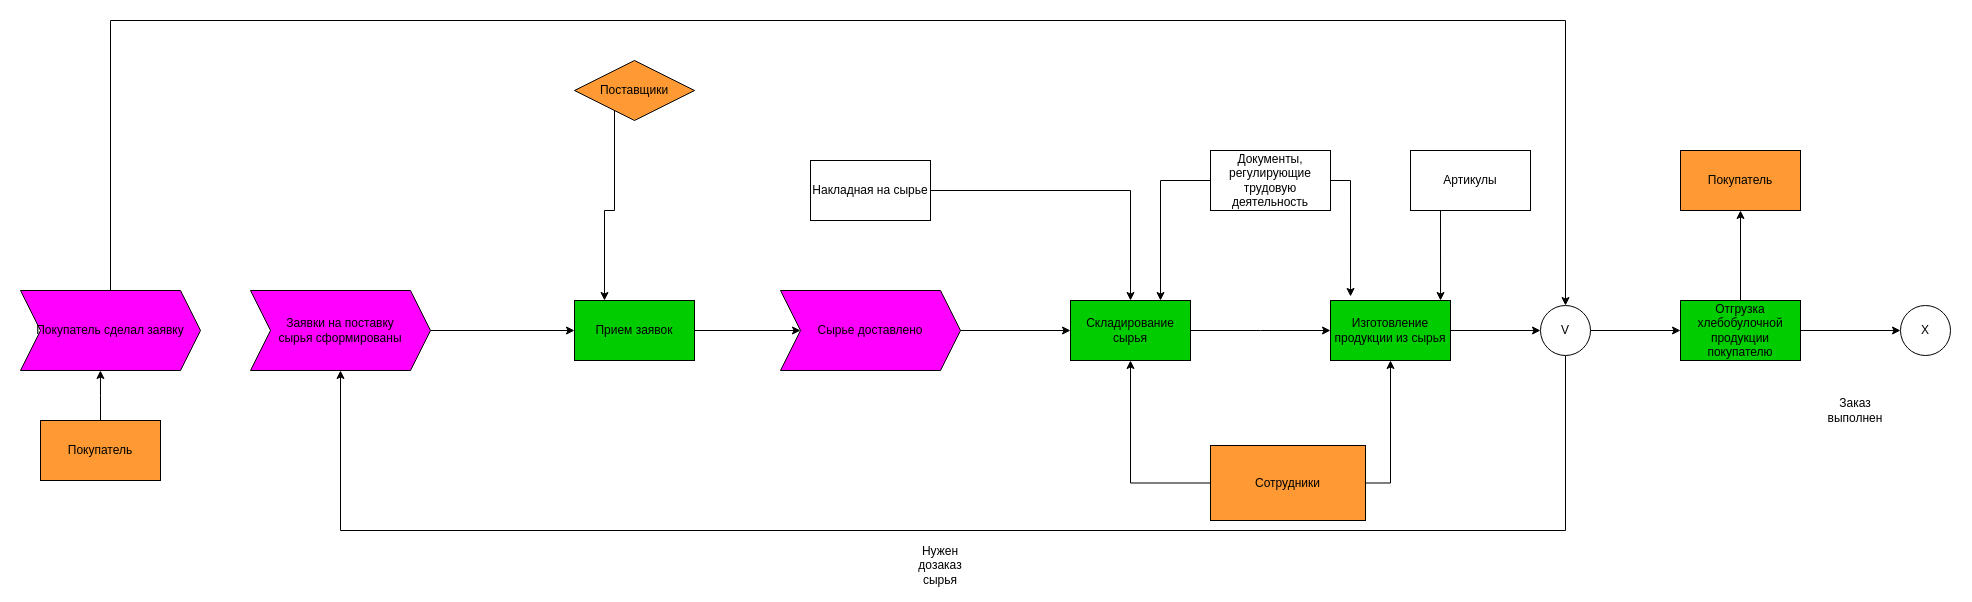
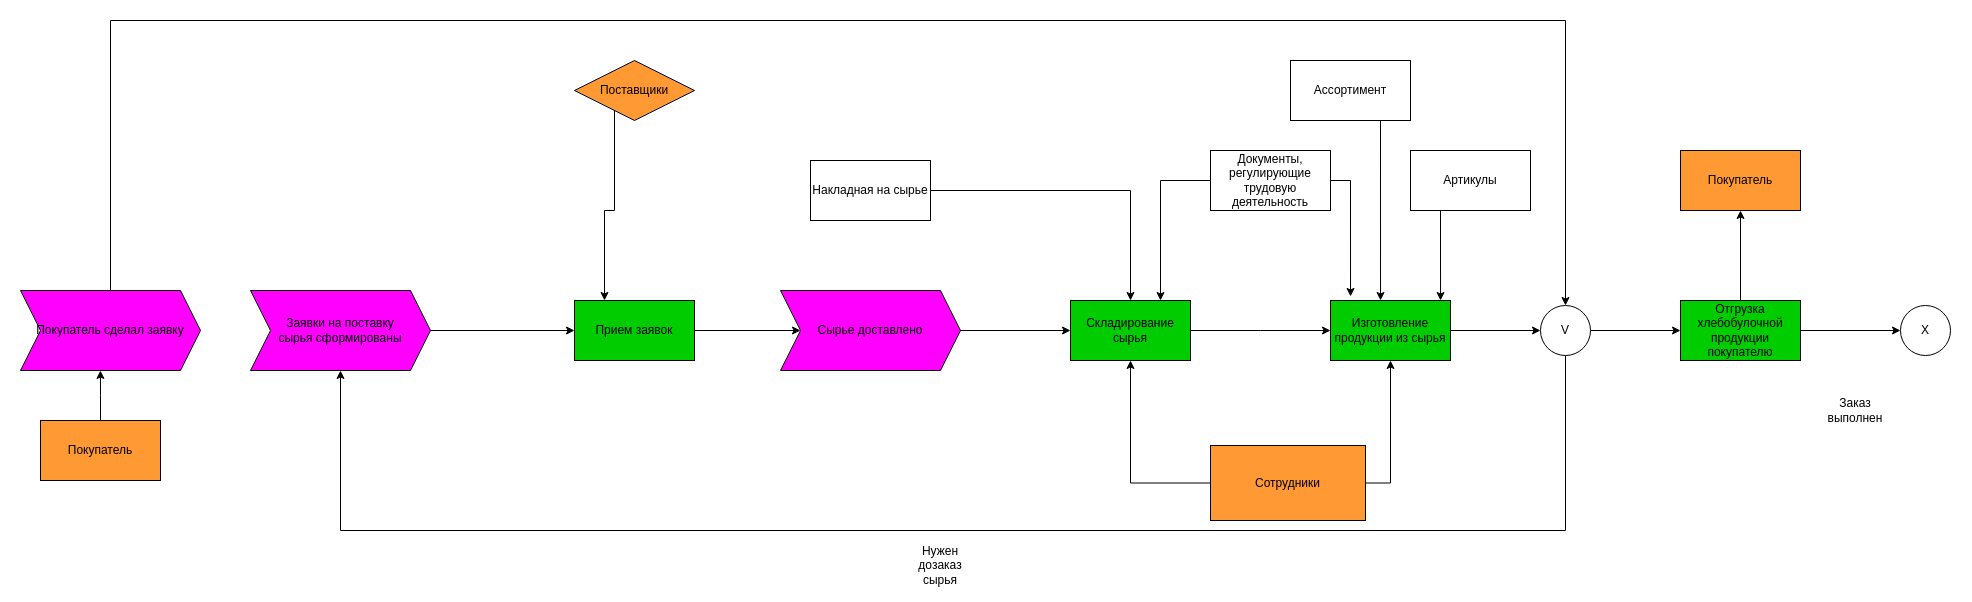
node "Ассортимент": added
edge "Ассортимент" -> "Изготовление продукции из сырья": added
